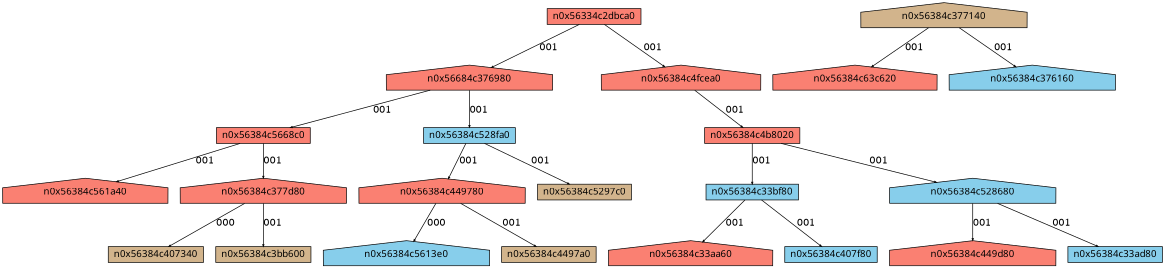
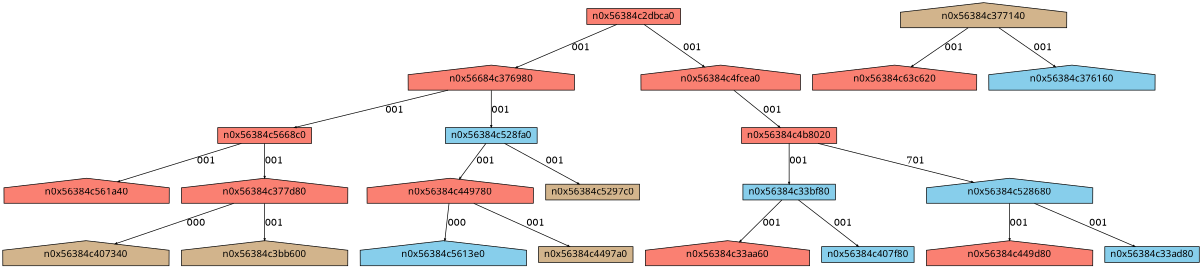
node "n0x56334c2dbca0": label "n0x56334c2dbca0" -> "n0x56384c2dbca0"
edge "n0x56384c4b8020" -> "n0x56384c528680": label "001" -> "701"
node "n0x56384c407340": shape box -> house
node "n0x56384c3bb600": shape box -> house
